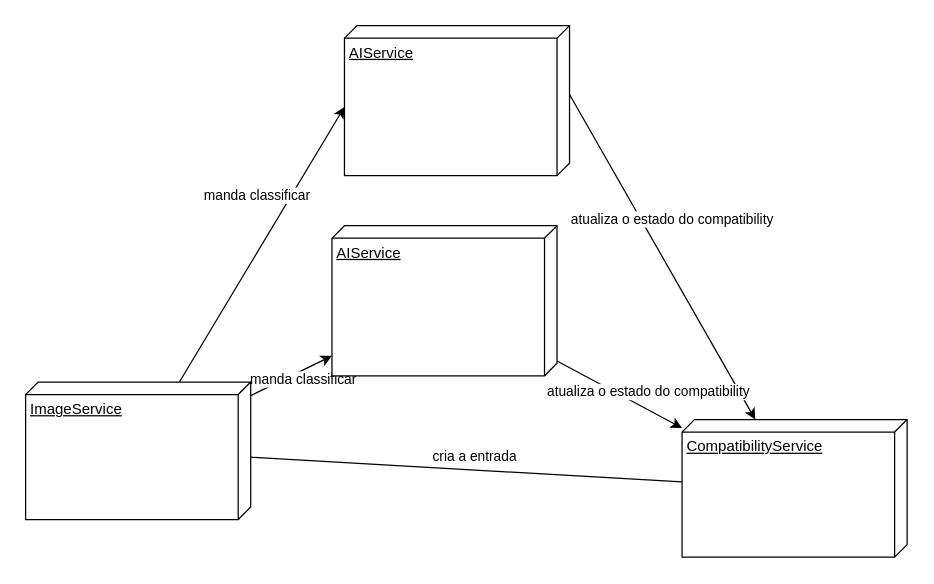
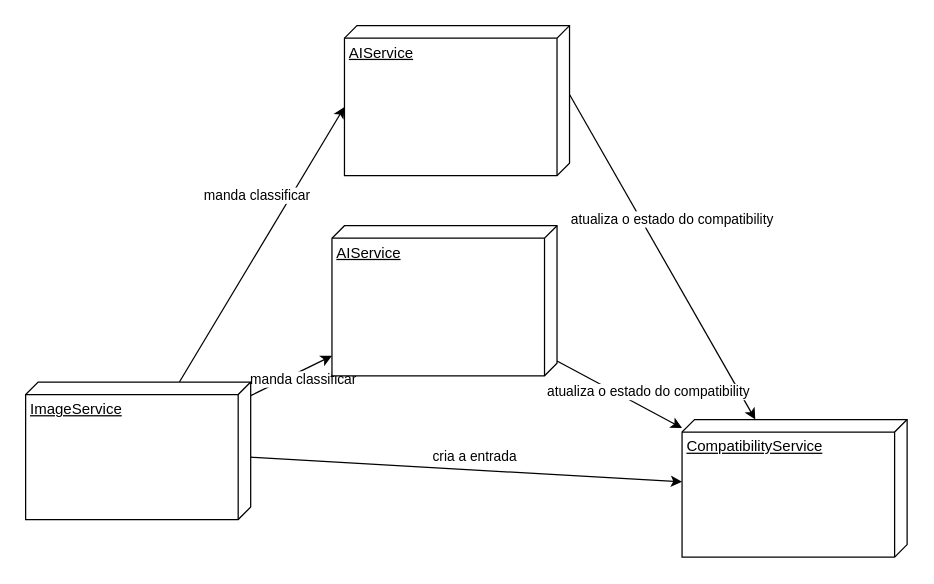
edge "ImageService" -- "CompatibilityService": arrowhead none -> classic
